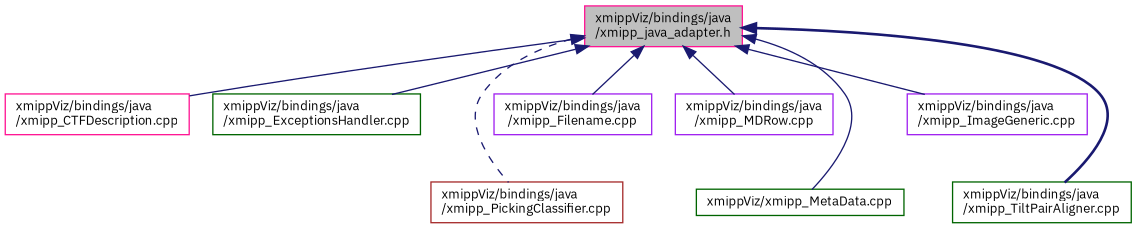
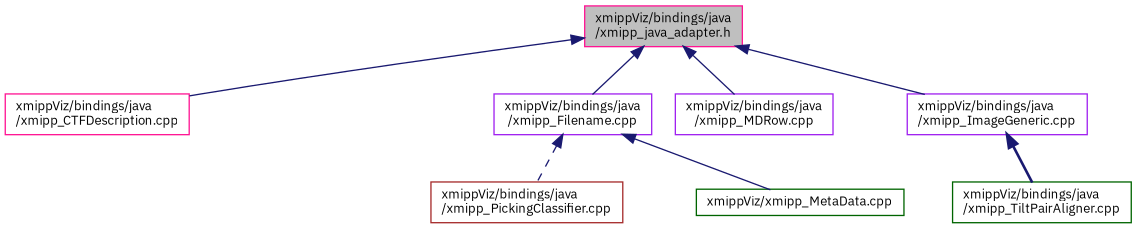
edge "xmippViz/bindings/java /xmipp_TiltPairAligner.cpp" -> "xmippViz/bindings/java /xmipp_java_adapter.h": now "xmippViz/bindings/java /xmipp_TiltPairAligner.cpp" -> "xmippViz/bindings/java /xmipp_ImageGeneric.cpp"
edge "xmippViz/bindings/java /xmipp_PickingClassifier.cpp" -> "xmippViz/bindings/java /xmipp_java_adapter.h": now "xmippViz/bindings/java /xmipp_PickingClassifier.cpp" -> "xmippViz/bindings/java /xmipp_Filename.cpp"
edge "xmippViz/xmipp_MetaData.cpp" -> "xmippViz/bindings/java /xmipp_java_adapter.h": now "xmippViz/xmipp_MetaData.cpp" -> "xmippViz/bindings/java /xmipp_Filename.cpp"
node "xmippViz/bindings/java /xmipp_ExceptionsHandler.cpp": removed
